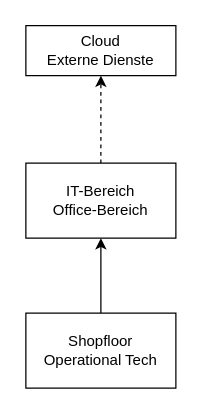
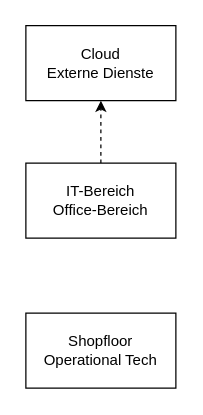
node "Cloud Externe Dienste": size 150x50 -> 150x75
edge "Shopfloor Operational Tech" -> "IT-Bereich Office-Bereich": removed
